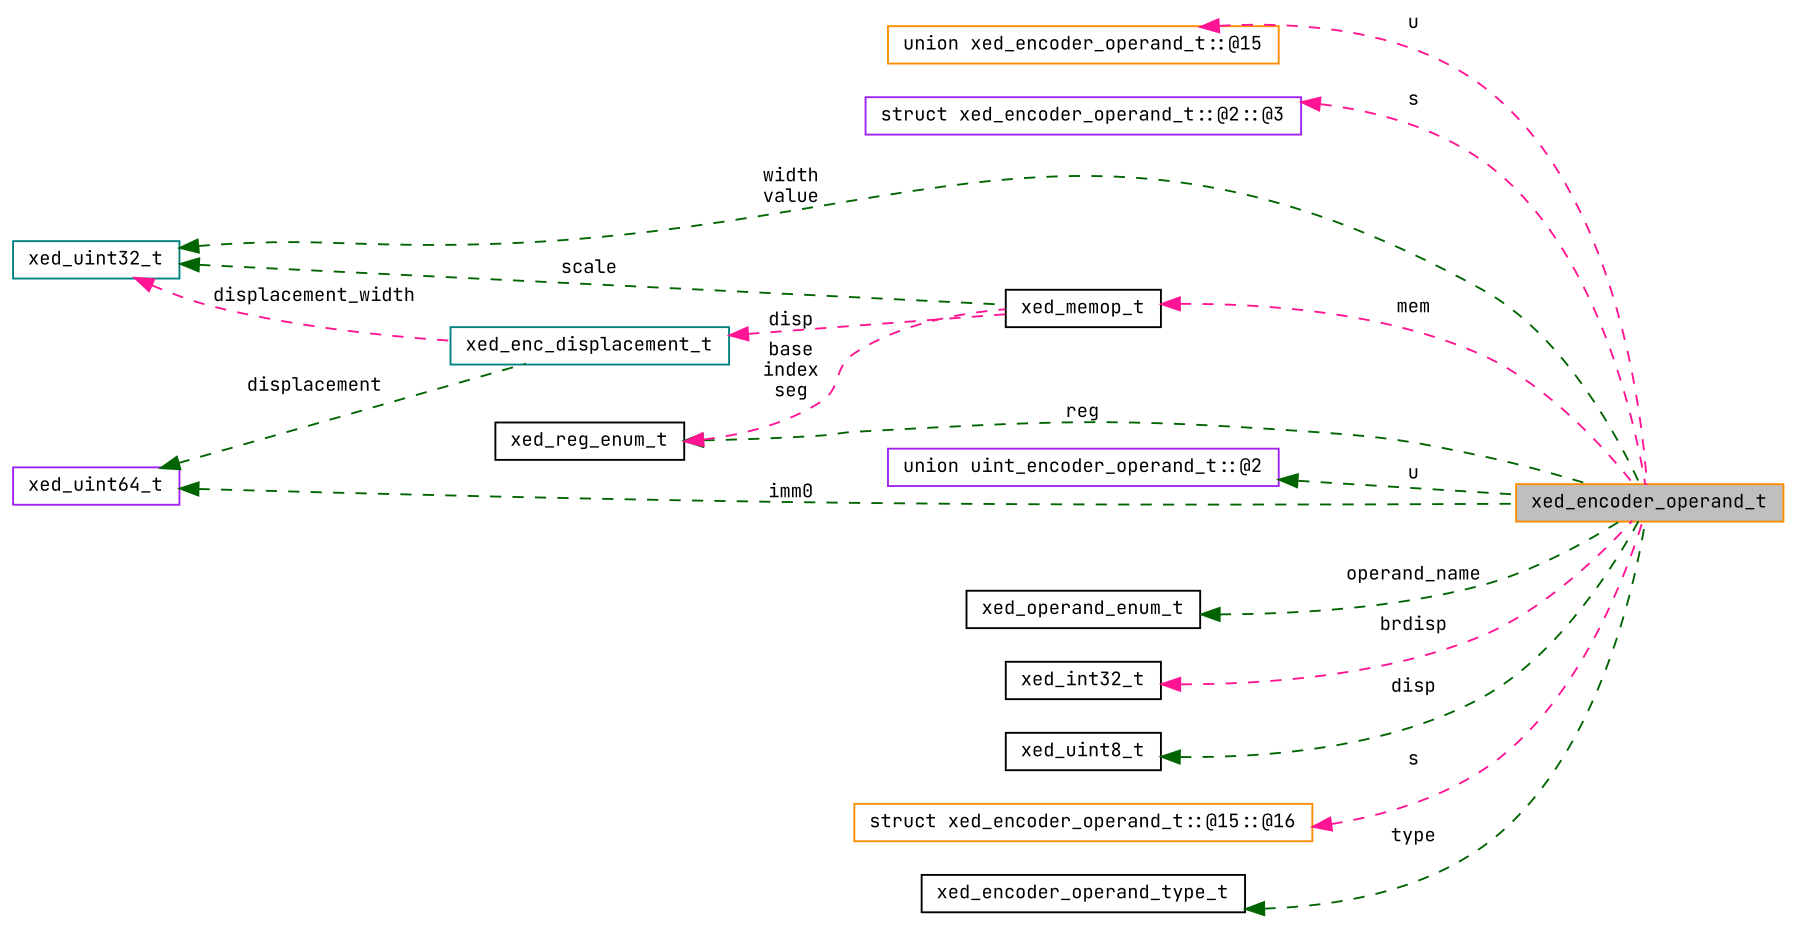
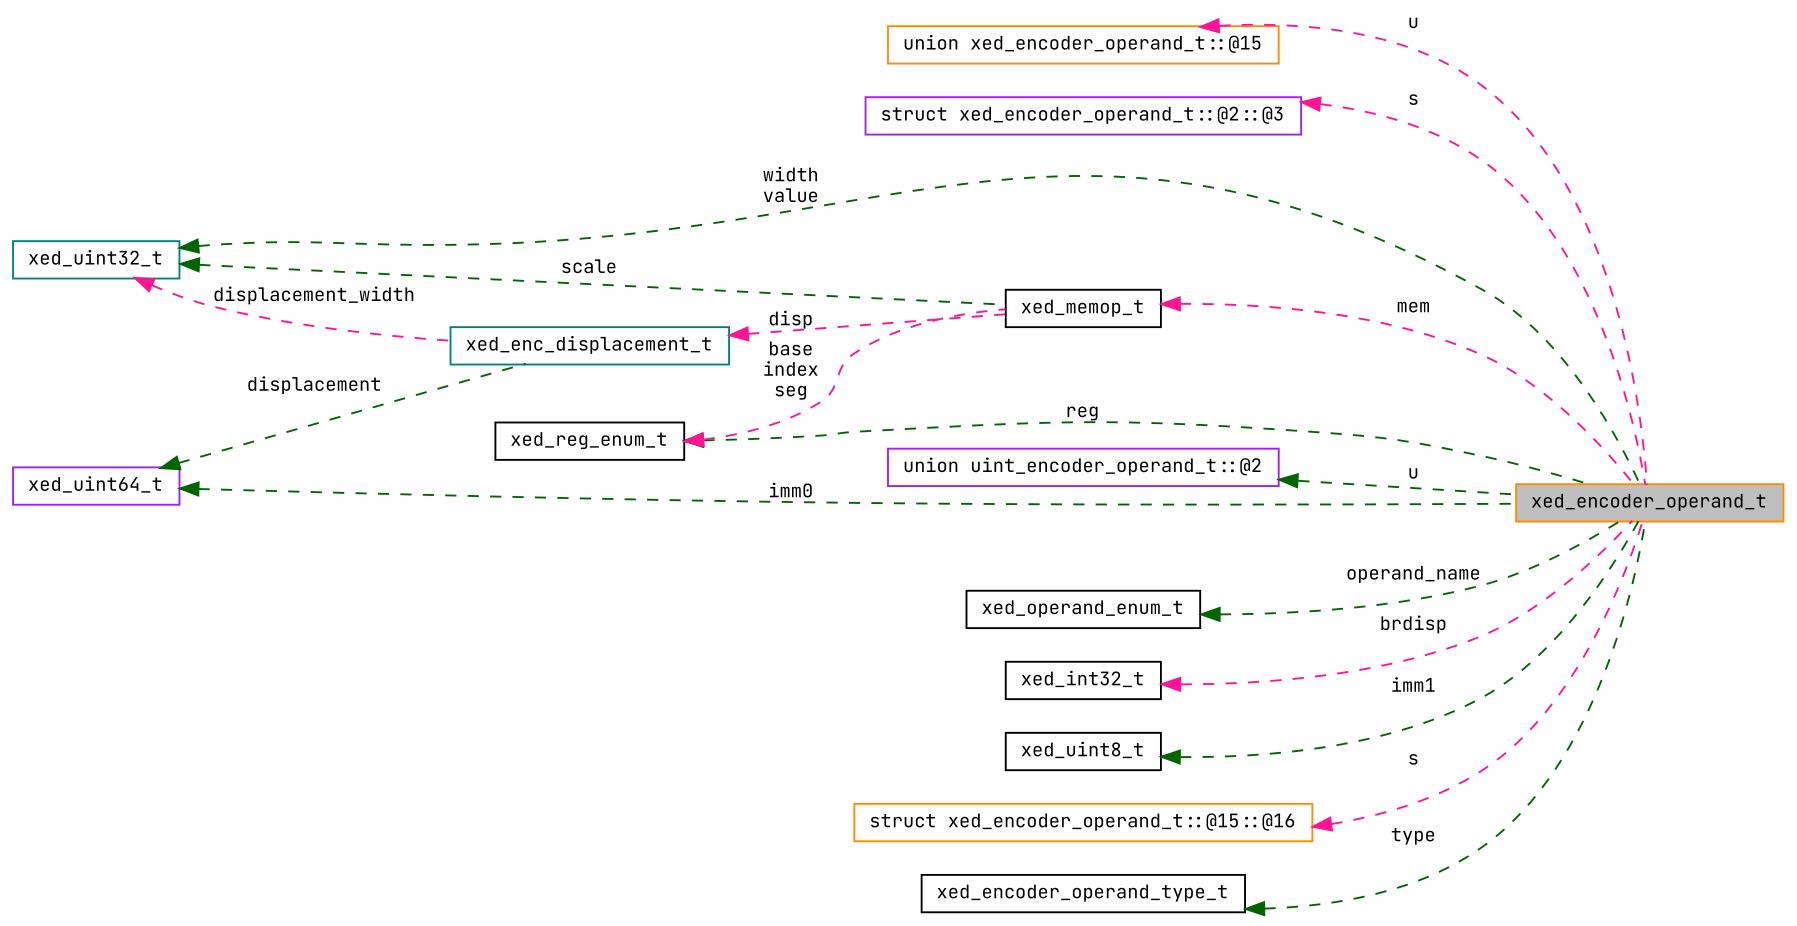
edge "xed_encoder_operand_t" -> "xed_uint8_t": label "disp" -> "imm1"
